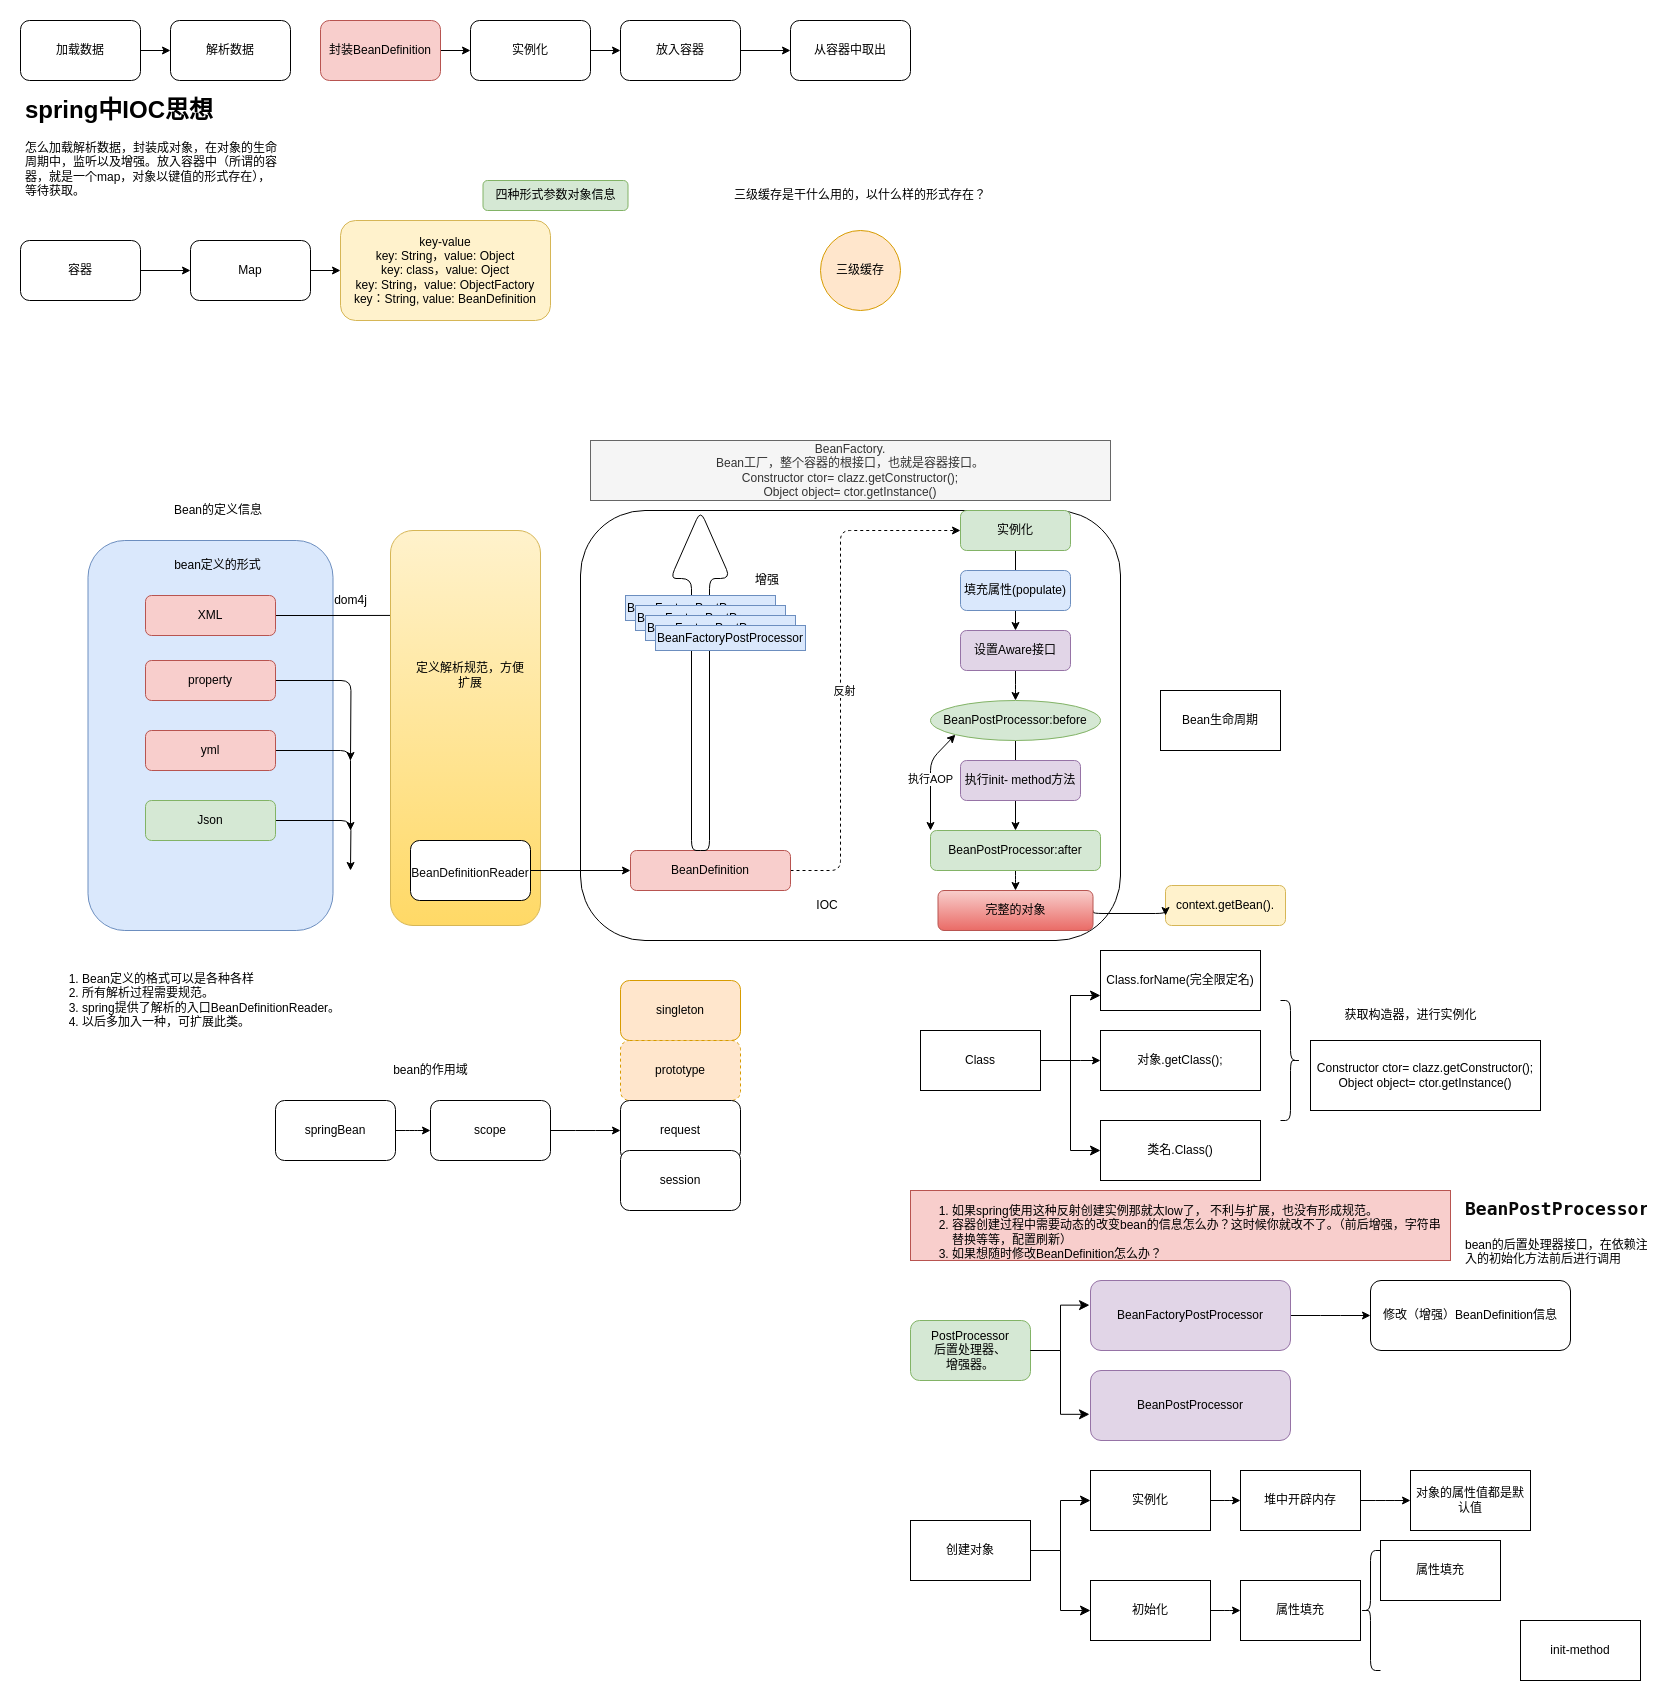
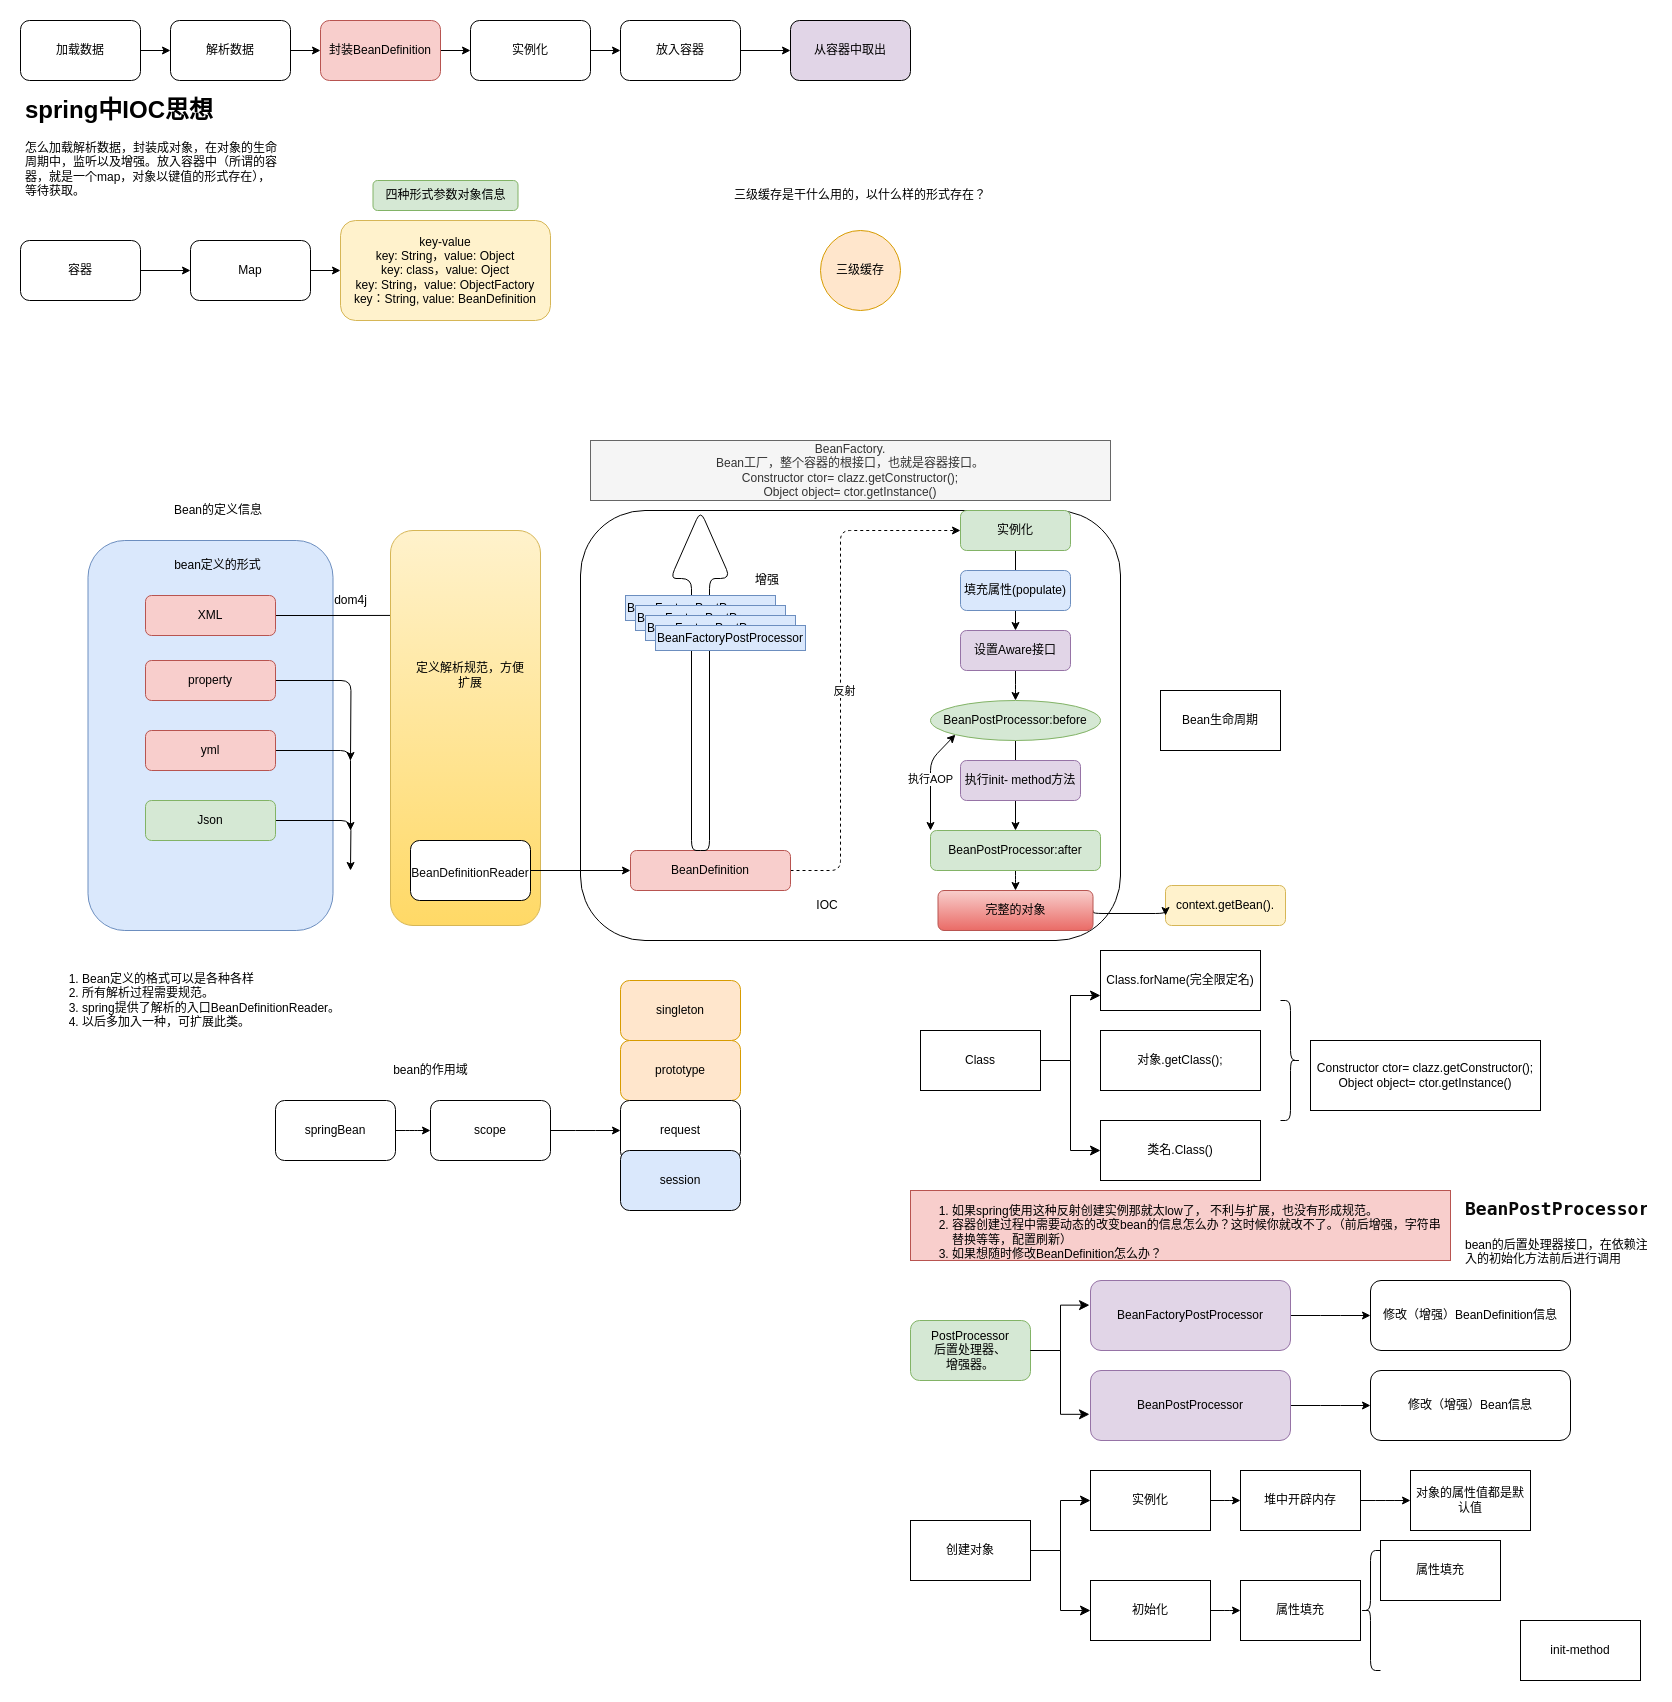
edge "解析数据" -> "封装BeanDefinition": added
node "从容器中取出": fillcolor #ffffff -> #e1d5e7
node "四种形式参数对象信息": moved (556, 196) -> (446, 196)
node "获取构造器，进行实例化": removed
edge "Class" -> "对象.getClass();": removed
node "prototype": style dashed -> solid
node "session": fillcolor #ffffff -> #dae8fc
edge "BeanPostProcessor" -> "修改（增强）Bean信息": added
node "修改（增强）Bean信息": added
